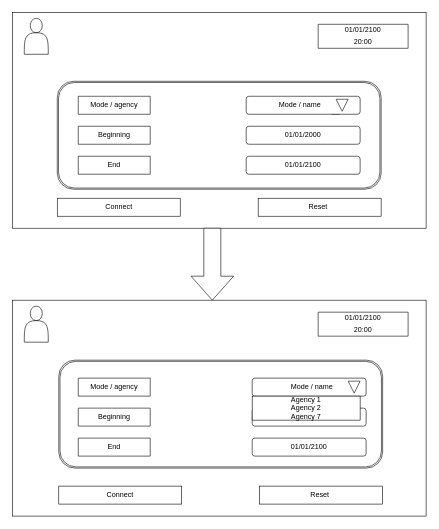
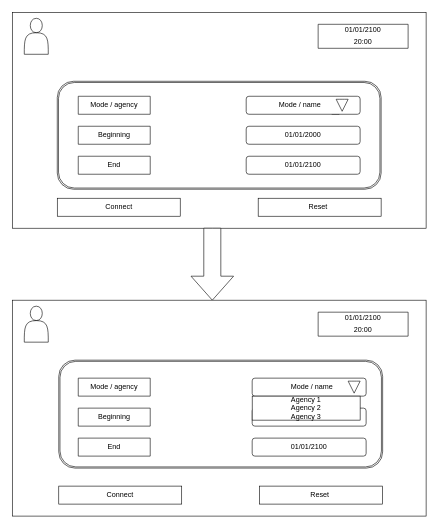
node "Agency 1 Agency 2 Agency 7": label "Agency 1 Agency 2 Agency 7" -> "Agency 1 Agency 2 Agency 3"
